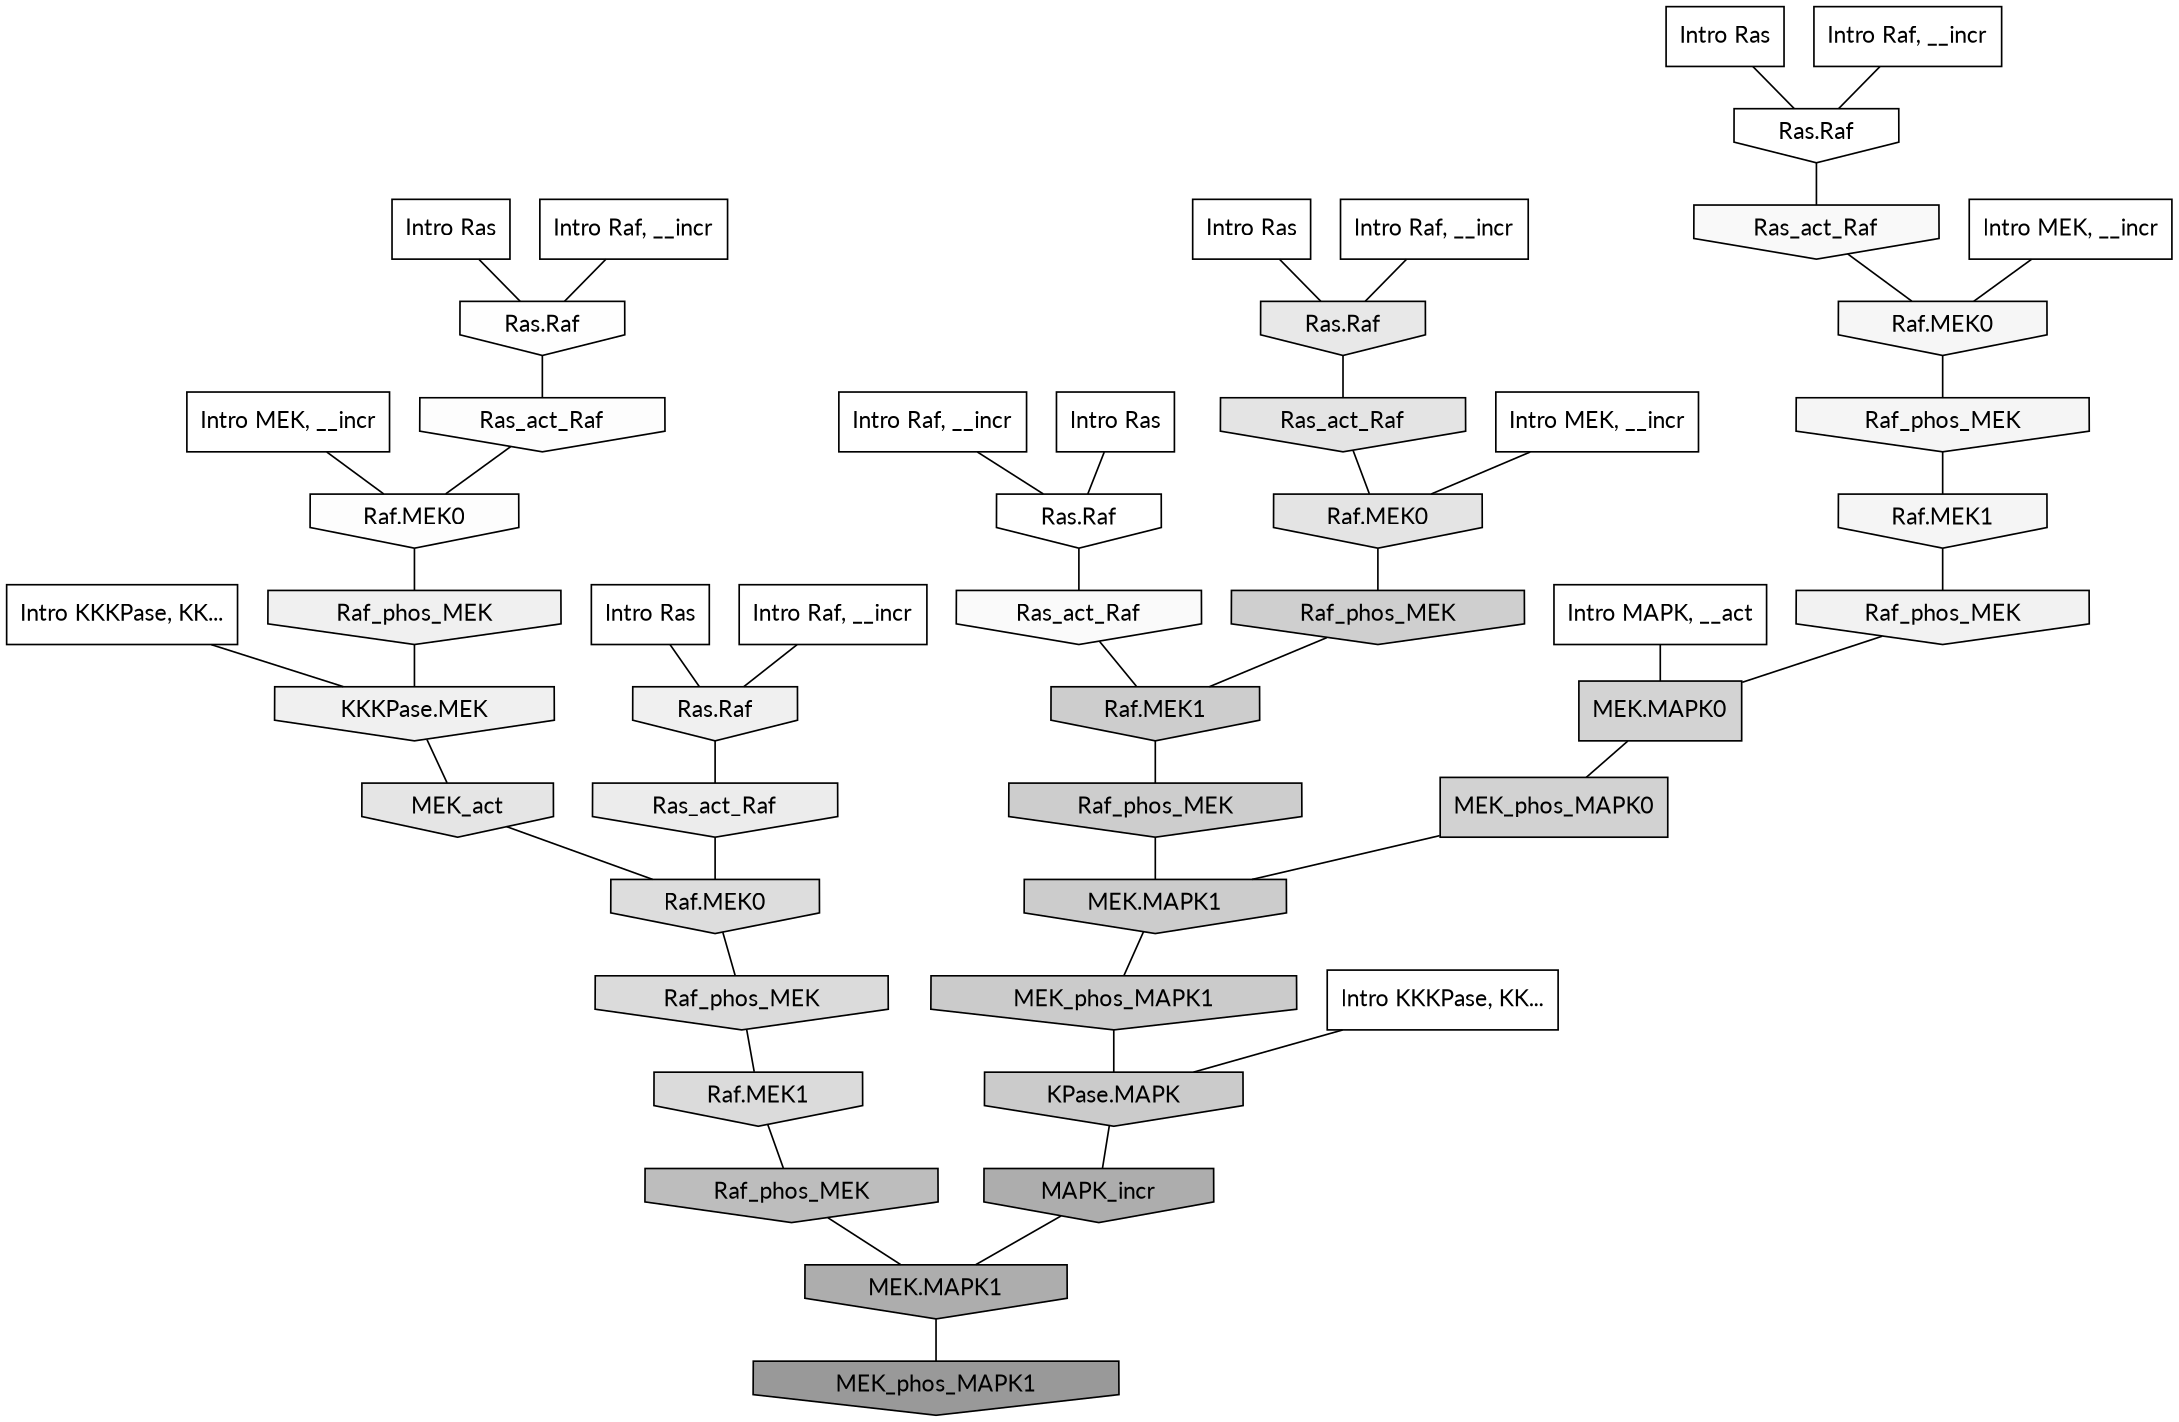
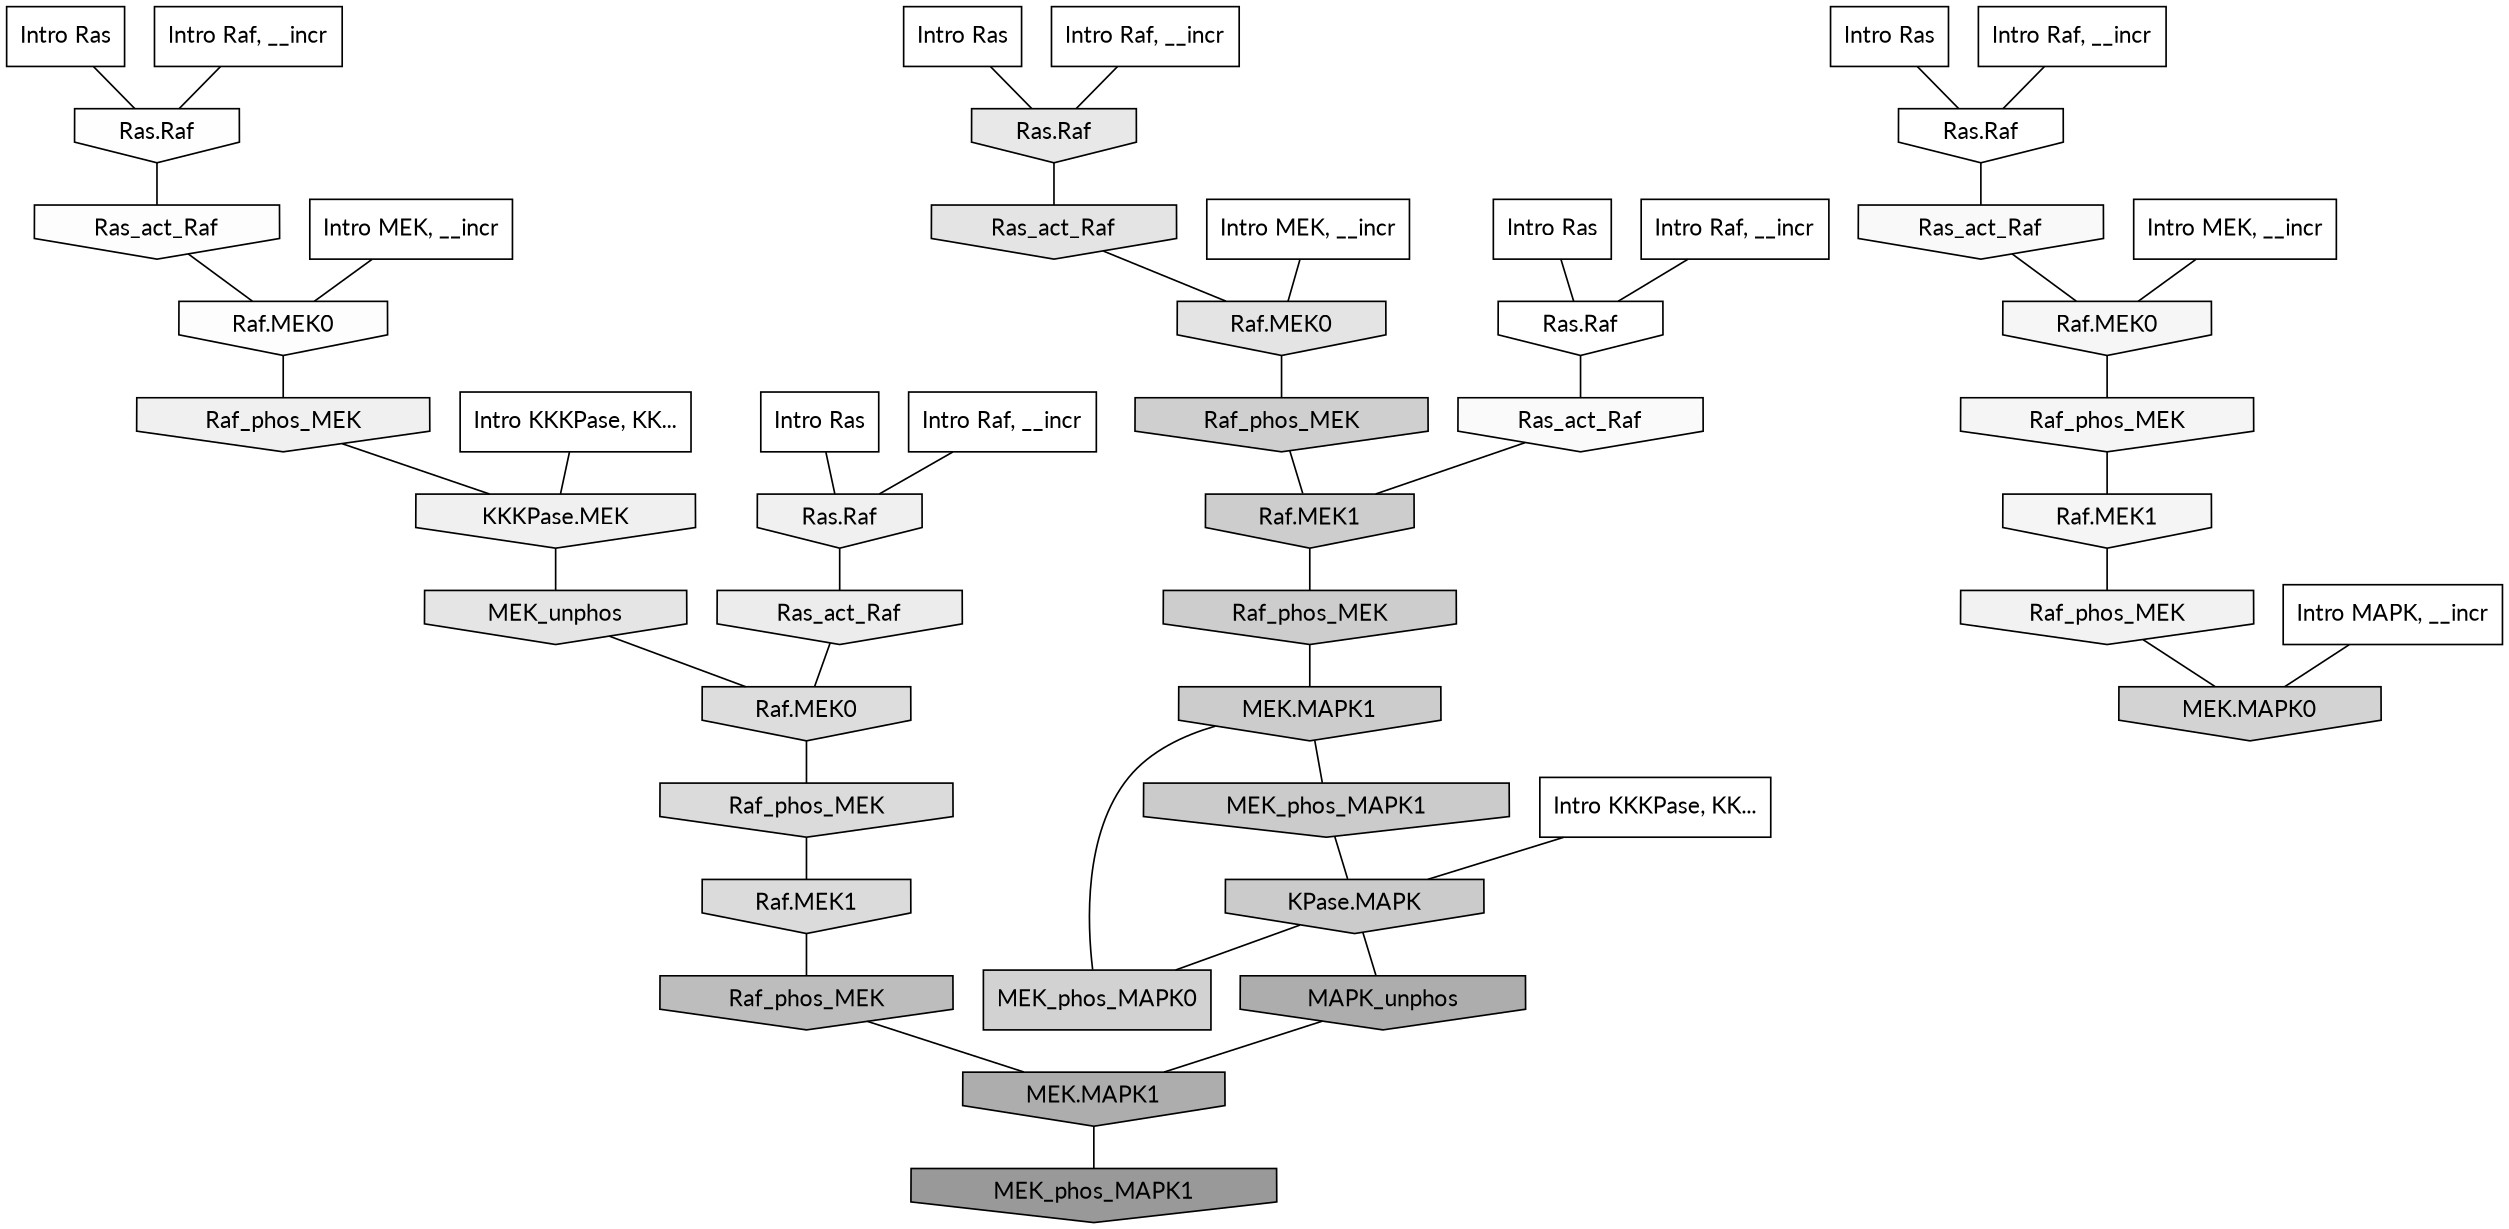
node "Intro MAPK, __act": label "Intro MAPK, __act" -> "Intro MAPK, __incr"
node "MEK.MAPK0": shape box -> invhouse
edge "MEK.MAPK0" -- "MEK_phos_MAPK0": now "KPase.MAPK" -- "MEK_phos_MAPK0"
node "MEK_act": label "MEK_act" -> "MEK_unphos"
node "MAPK_incr": label "MAPK_incr" -> "MAPK_unphos"
